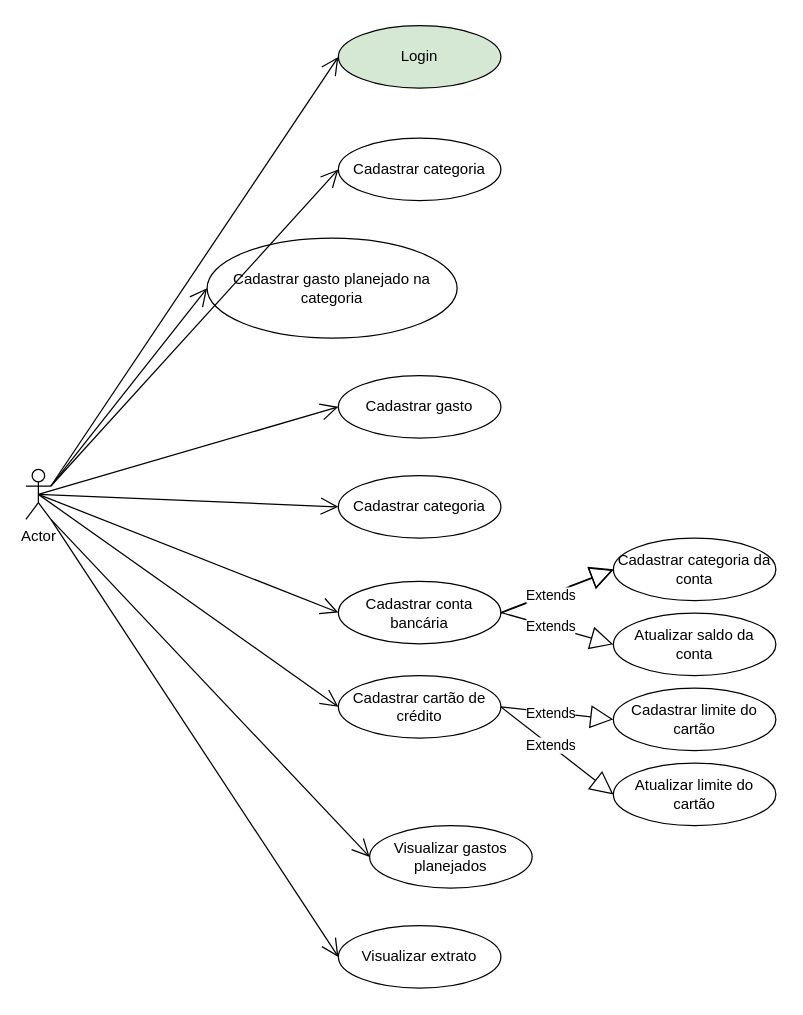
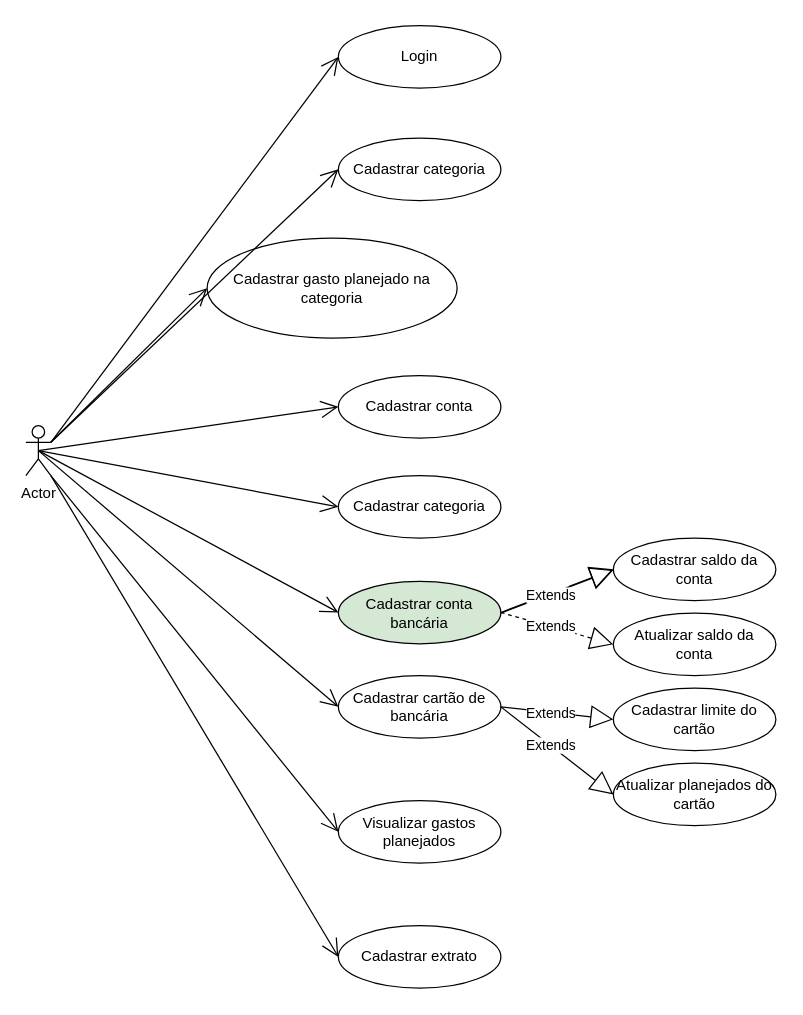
node "Login": fillcolor #d5e8d4 -> #ffffff
node "Cadastrar gasto": label "Cadastrar gasto" -> "Cadastrar conta"
node "Actor": moved (38, 494) -> (38, 451)
node "Cadastrar categoria da conta": label "Cadastrar categoria da conta" -> "Cadastrar saldo da conta"
node "Cadastrar conta bancária": fillcolor #ffffff -> #d5e8d4
edge "Cadastrar conta bancária" -> "Atualizar saldo da conta": style solid -> dashed
node "Cadastrar cartão de crédito": label "Cadastrar cartão de crédito" -> "Cadastrar cartão de bancária"
node "Atualizar limite do cartão": label "Atualizar limite do cartão" -> "Atualizar planejados do cartão"
node "Visualizar gastos planejados": moved (451, 857) -> (419, 832)
node "Visualizar extrato": label "Visualizar extrato" -> "Cadastrar extrato"
